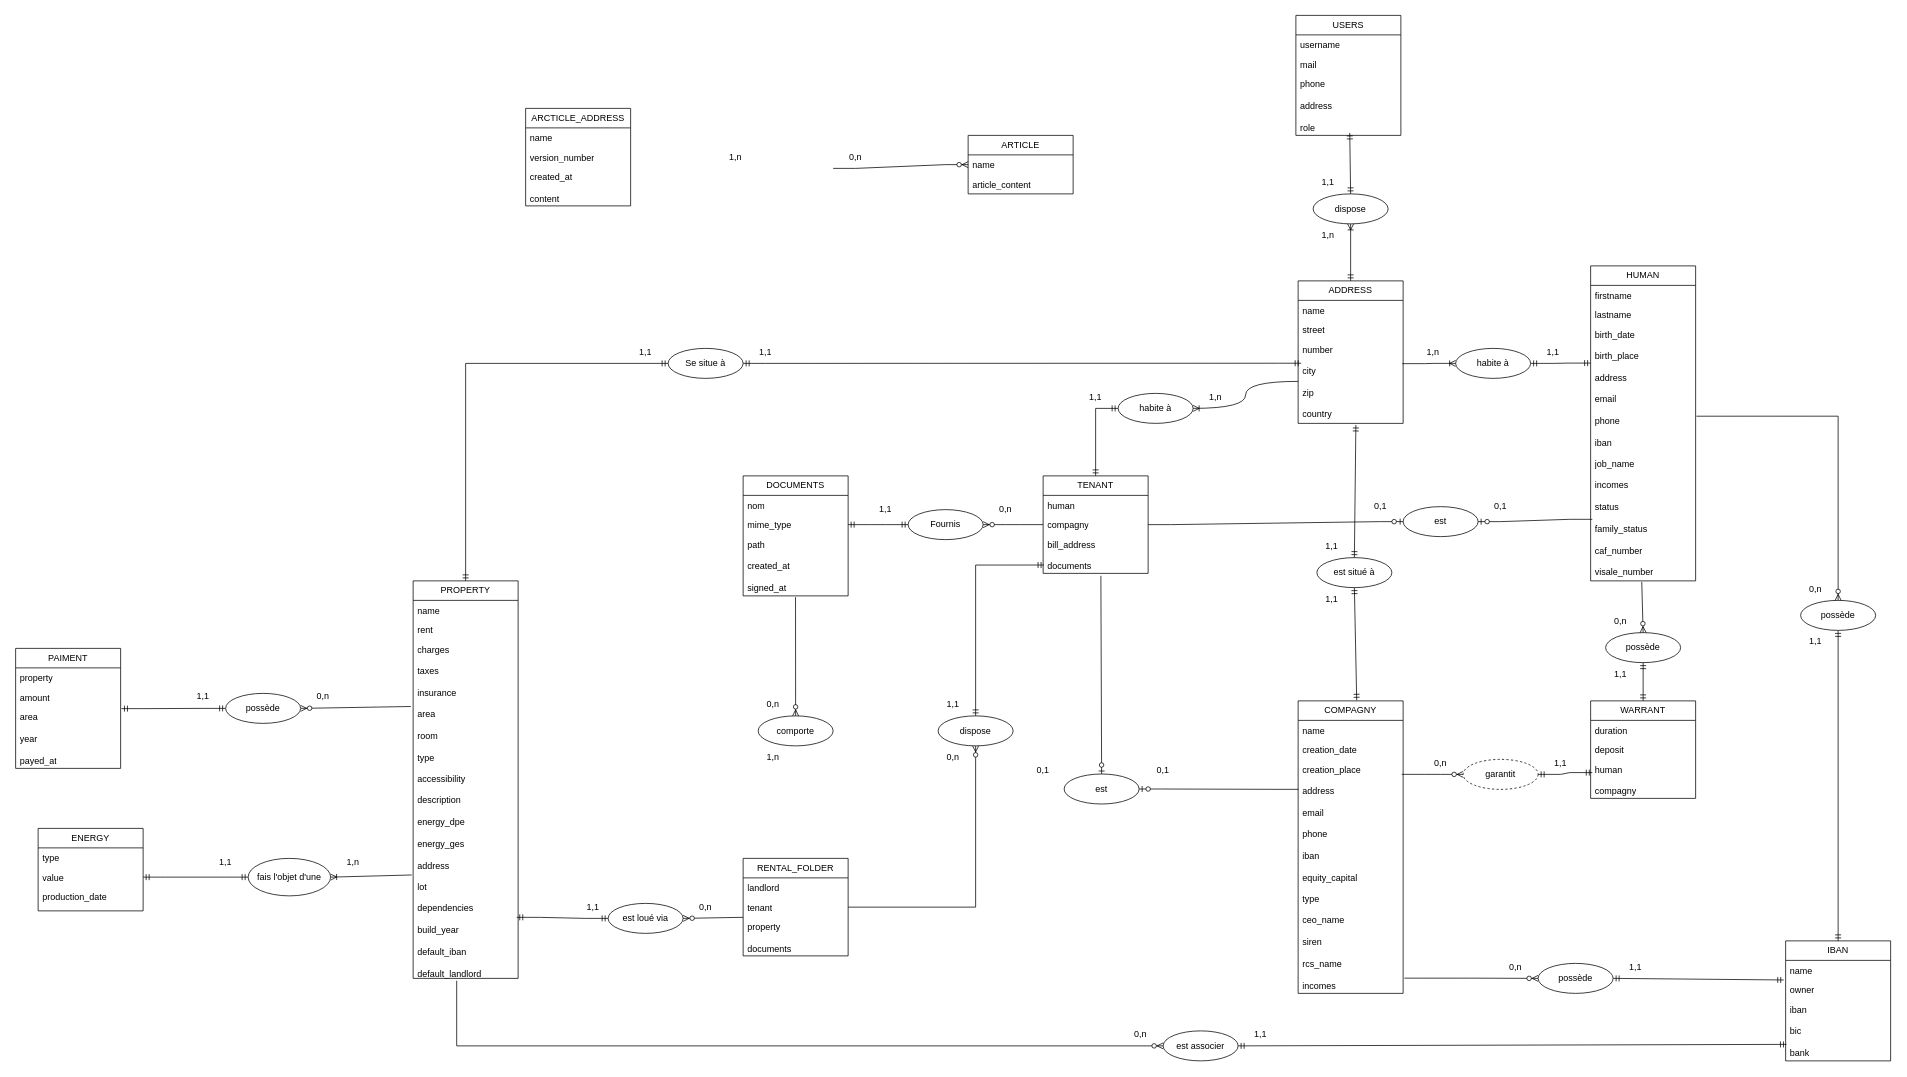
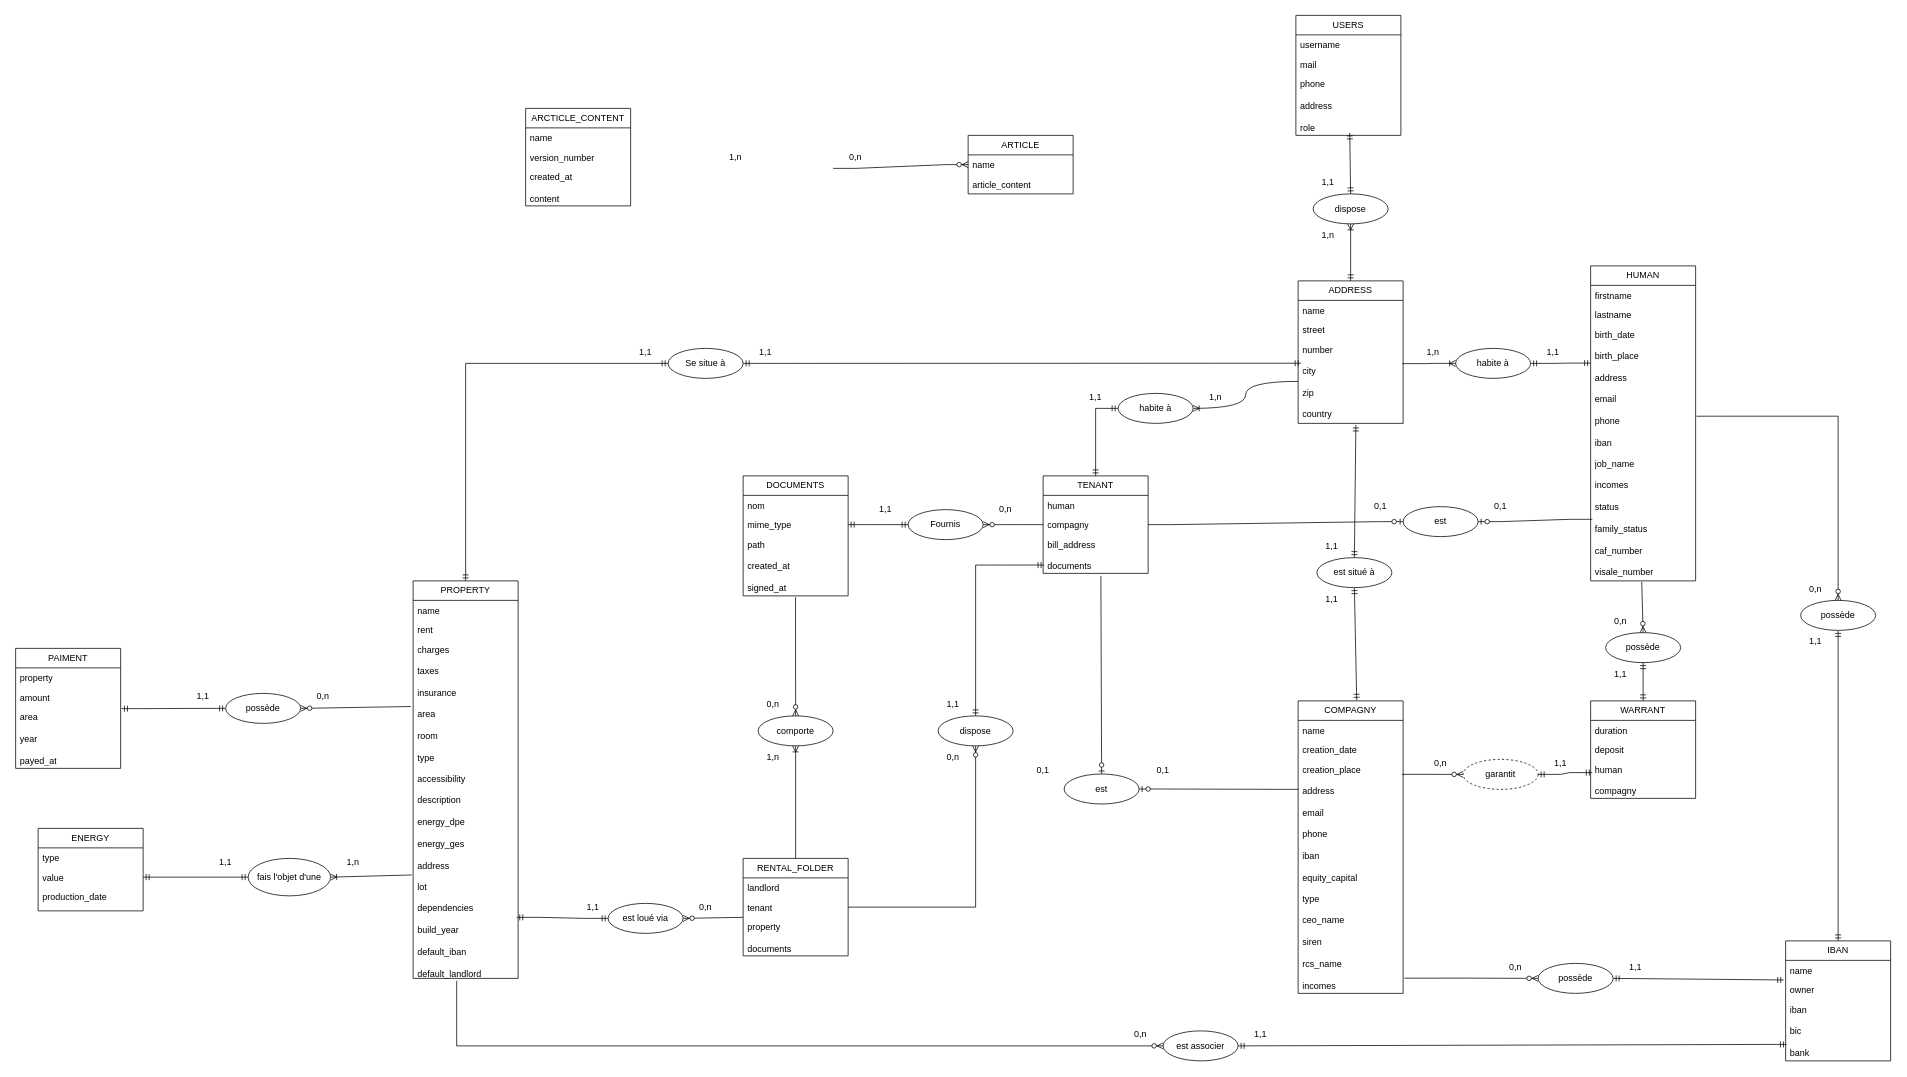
node "ARCTICLE_ADDRESS": label "ARCTICLE_ADDRESS" -> "ARCTICLE_CONTENT"
edge "RENTAL_FOLDER" -> "comporte": added
